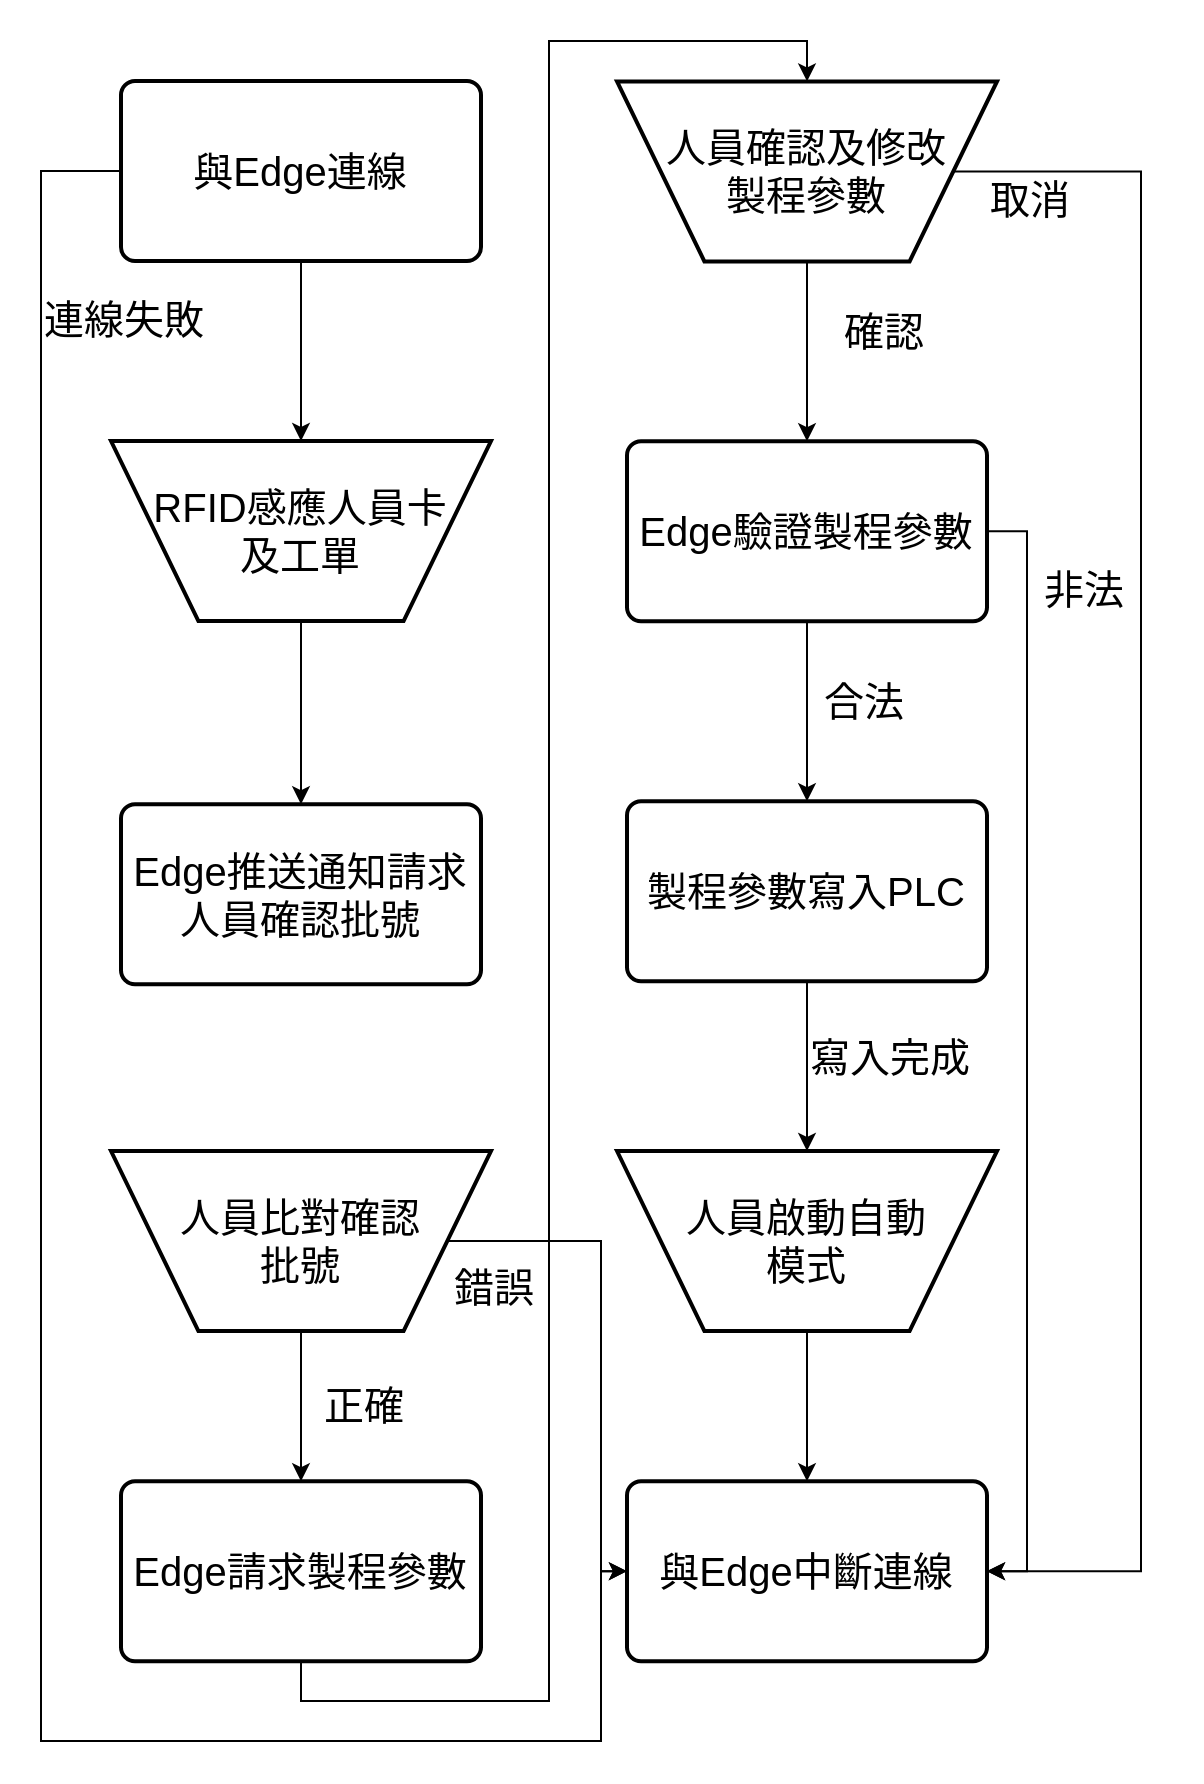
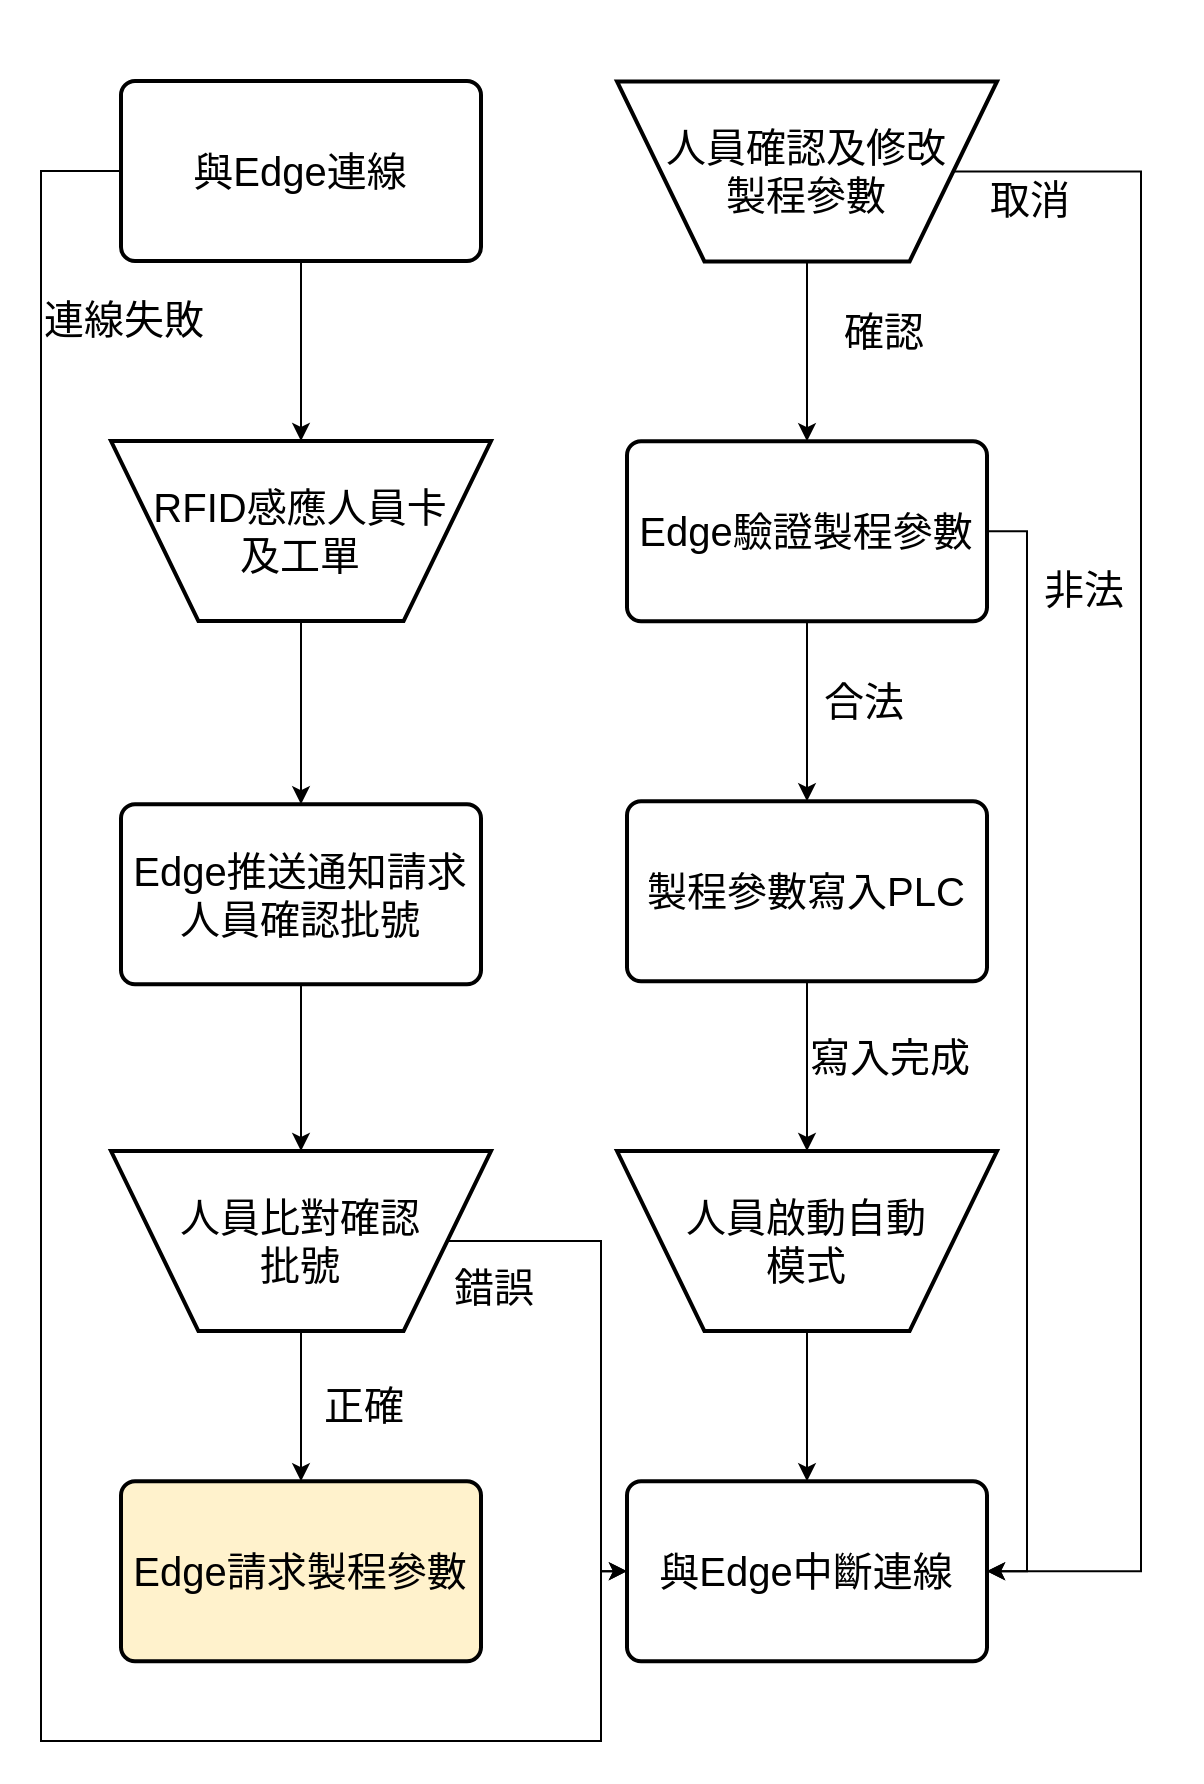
edge "Edge請求製程參數" -> "人員確認及修改 製程參數": removed
edge "Edge推送通知請求人員確認批號" -> "人員比對確認 批號": added
node "Edge請求製程參數": fillcolor #ffffff -> #fff2cc
